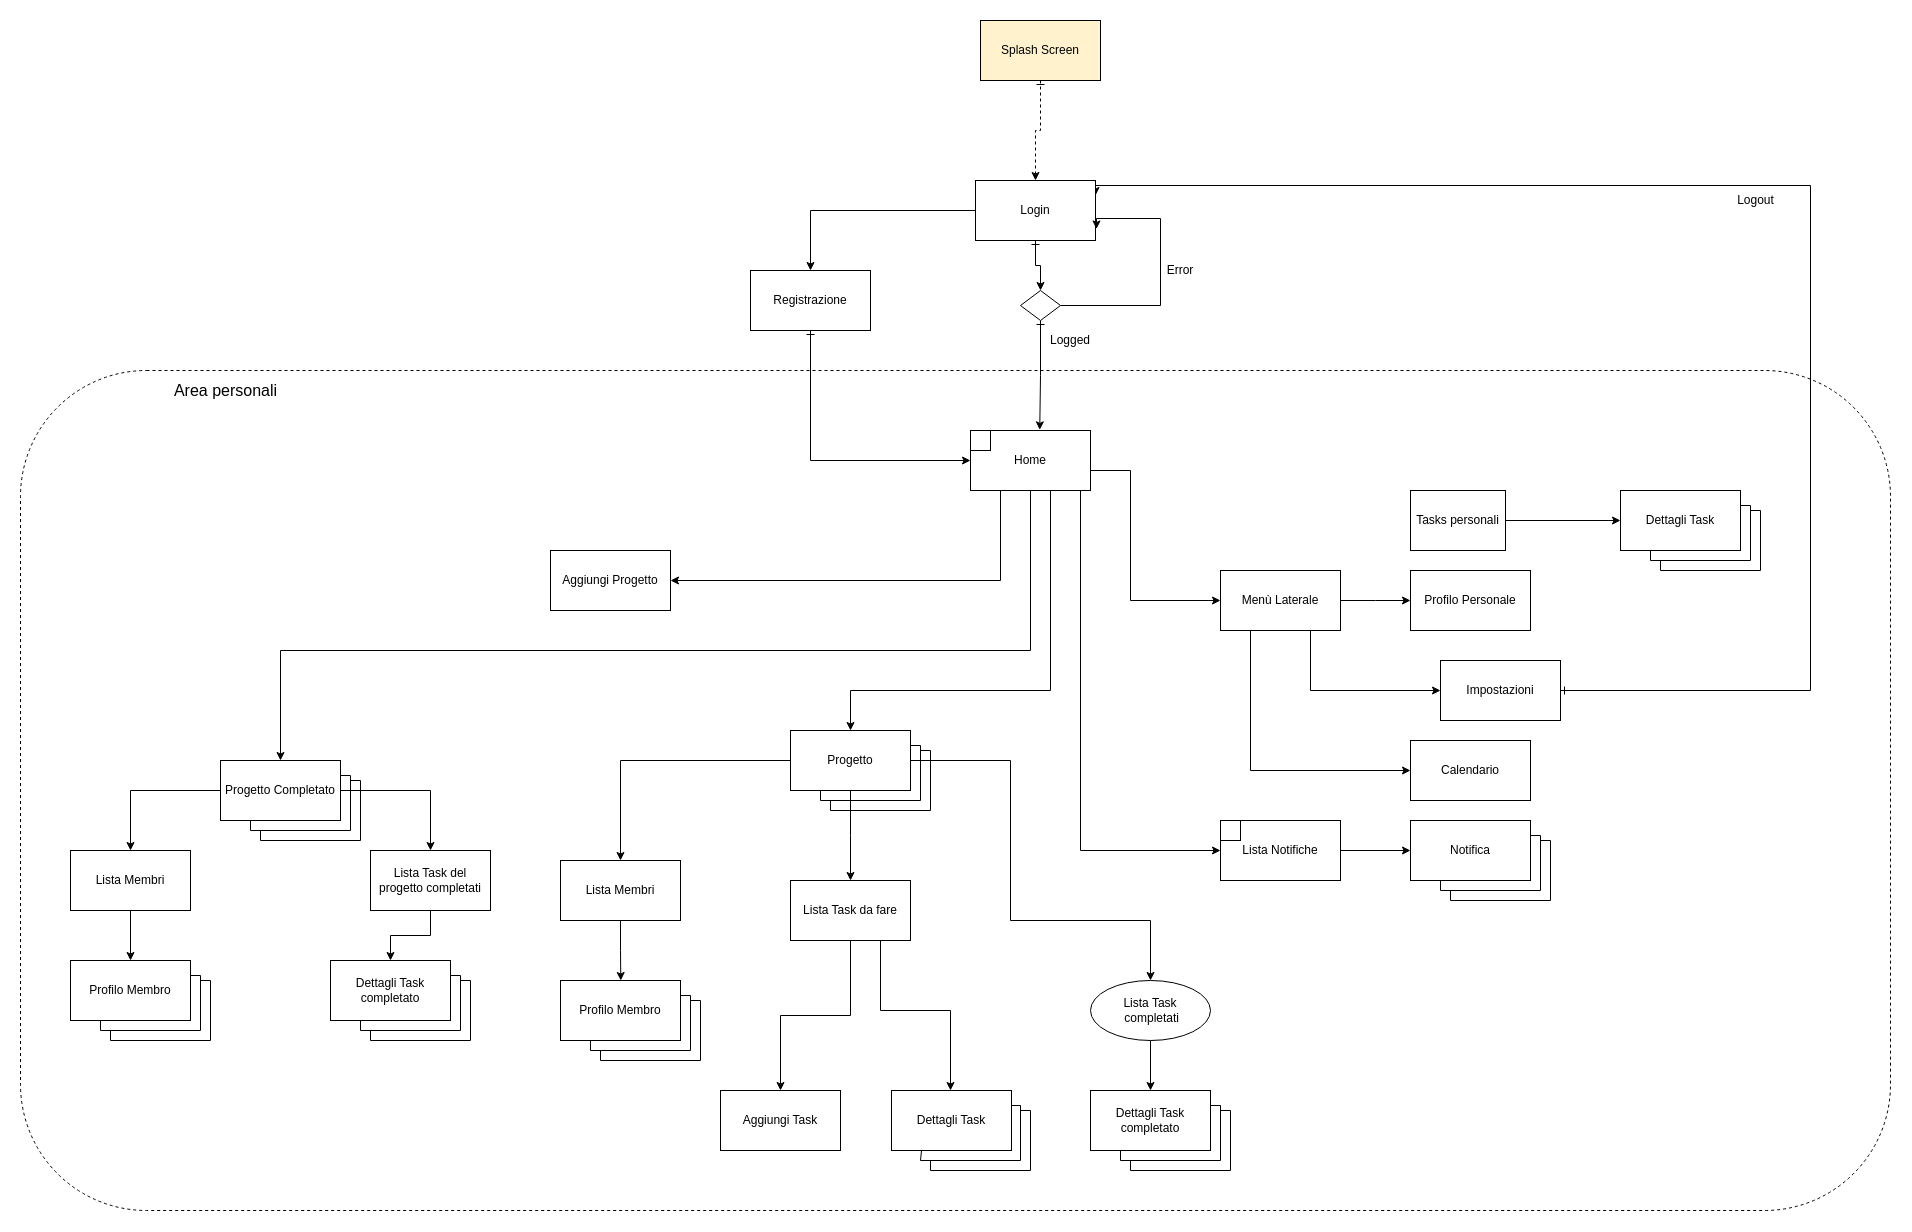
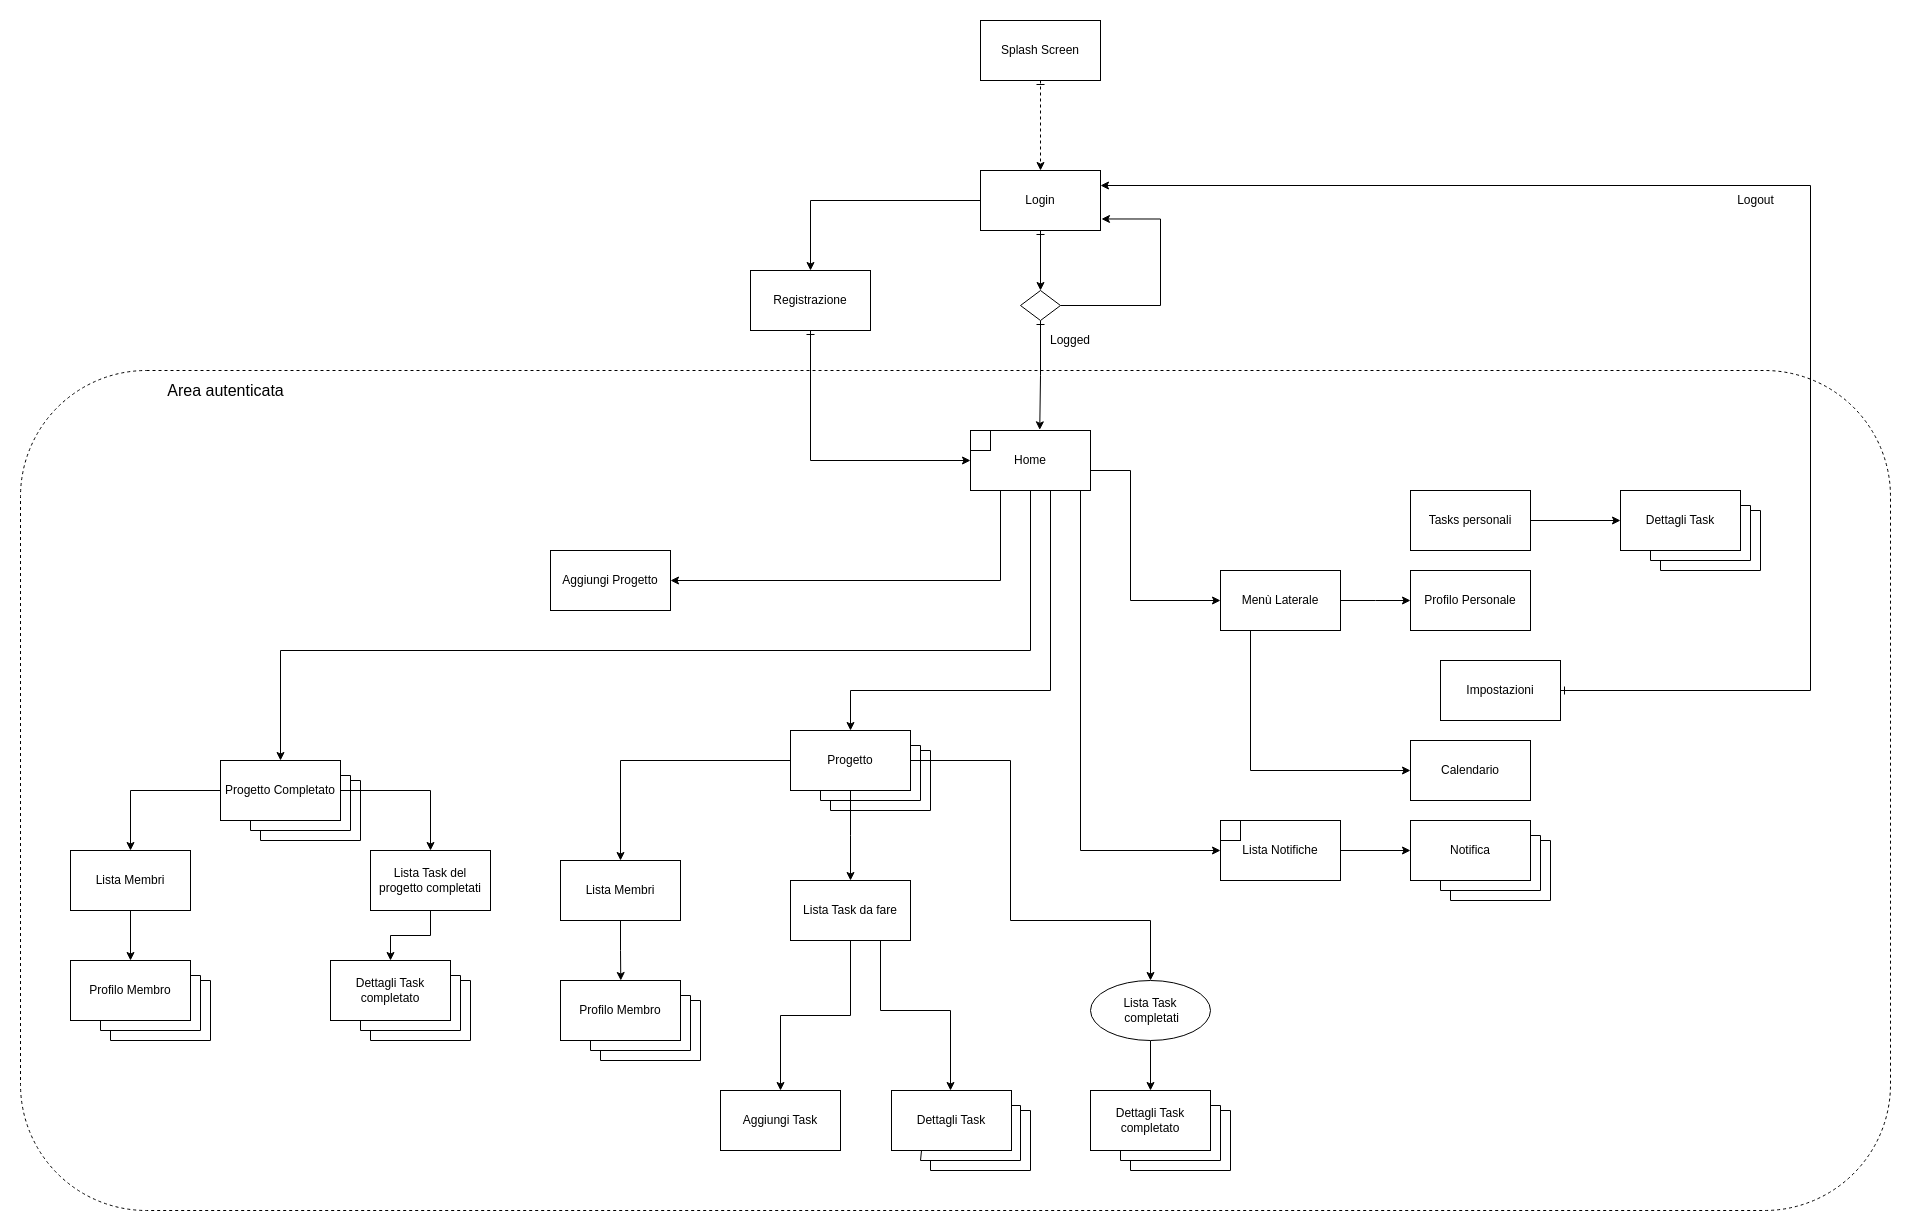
node "Splash Screen": fillcolor #fff2cc -> #ffffff
node "Login": moved (1036, 211) -> (1041, 201)
node "Error": removed
node "Area personali": label "Area personali" -> "Area autenticata"
node "Tasks personali": size 95x60 -> 120x60
edge "Menù Laterale" -> "Impostazioni": removed
